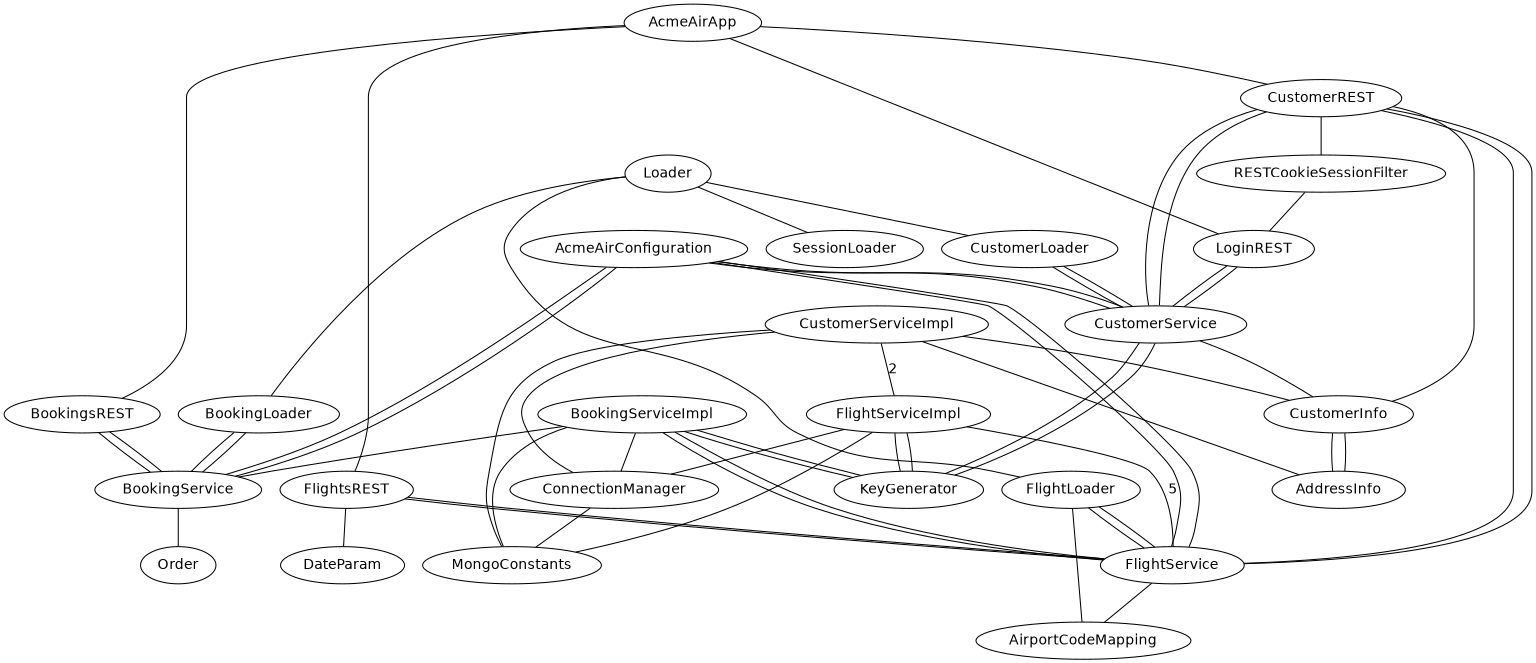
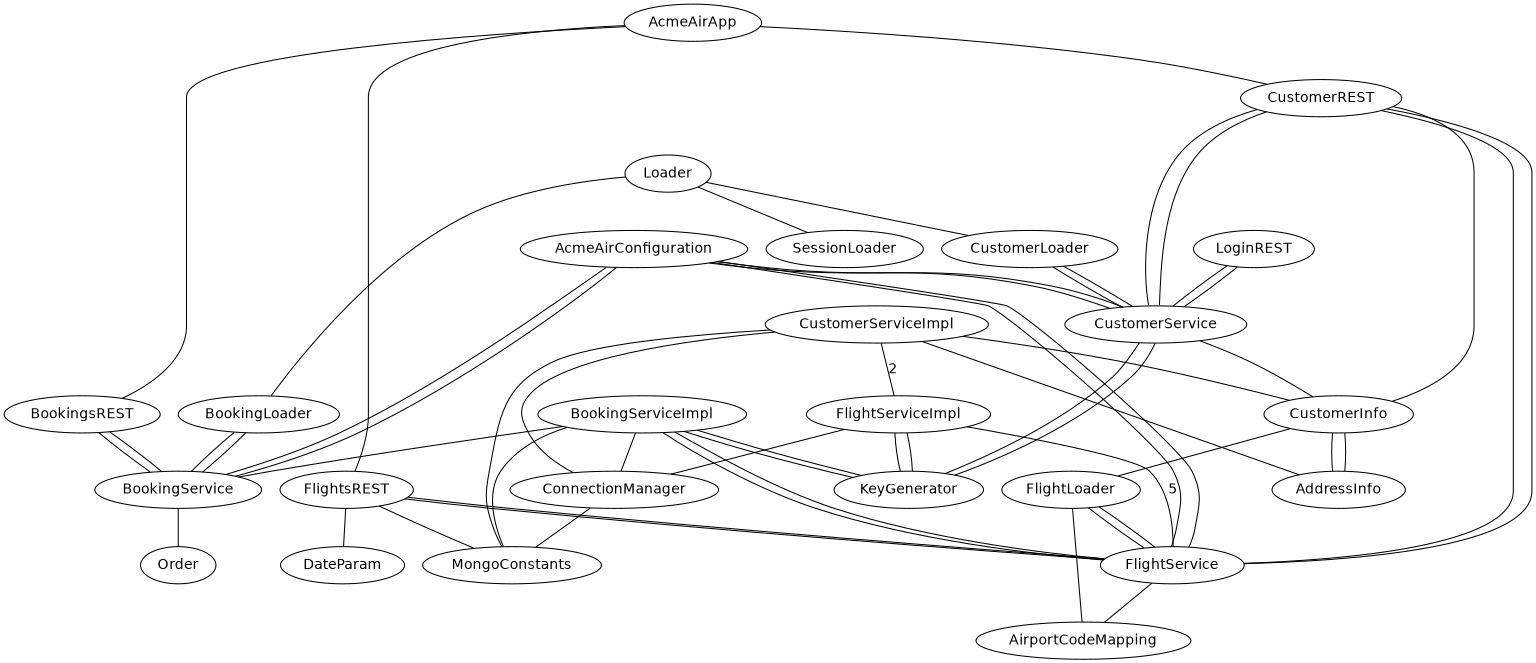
edge "AcmeAirApp" -- "LoginREST": removed
node "RESTCookieSessionFilter": removed
edge "Loader" -- "FlightLoader": now "CustomerInfo" -- "FlightLoader"
edge "FlightServiceImpl" -- "MongoConstants": now "FlightsREST" -- "MongoConstants"
